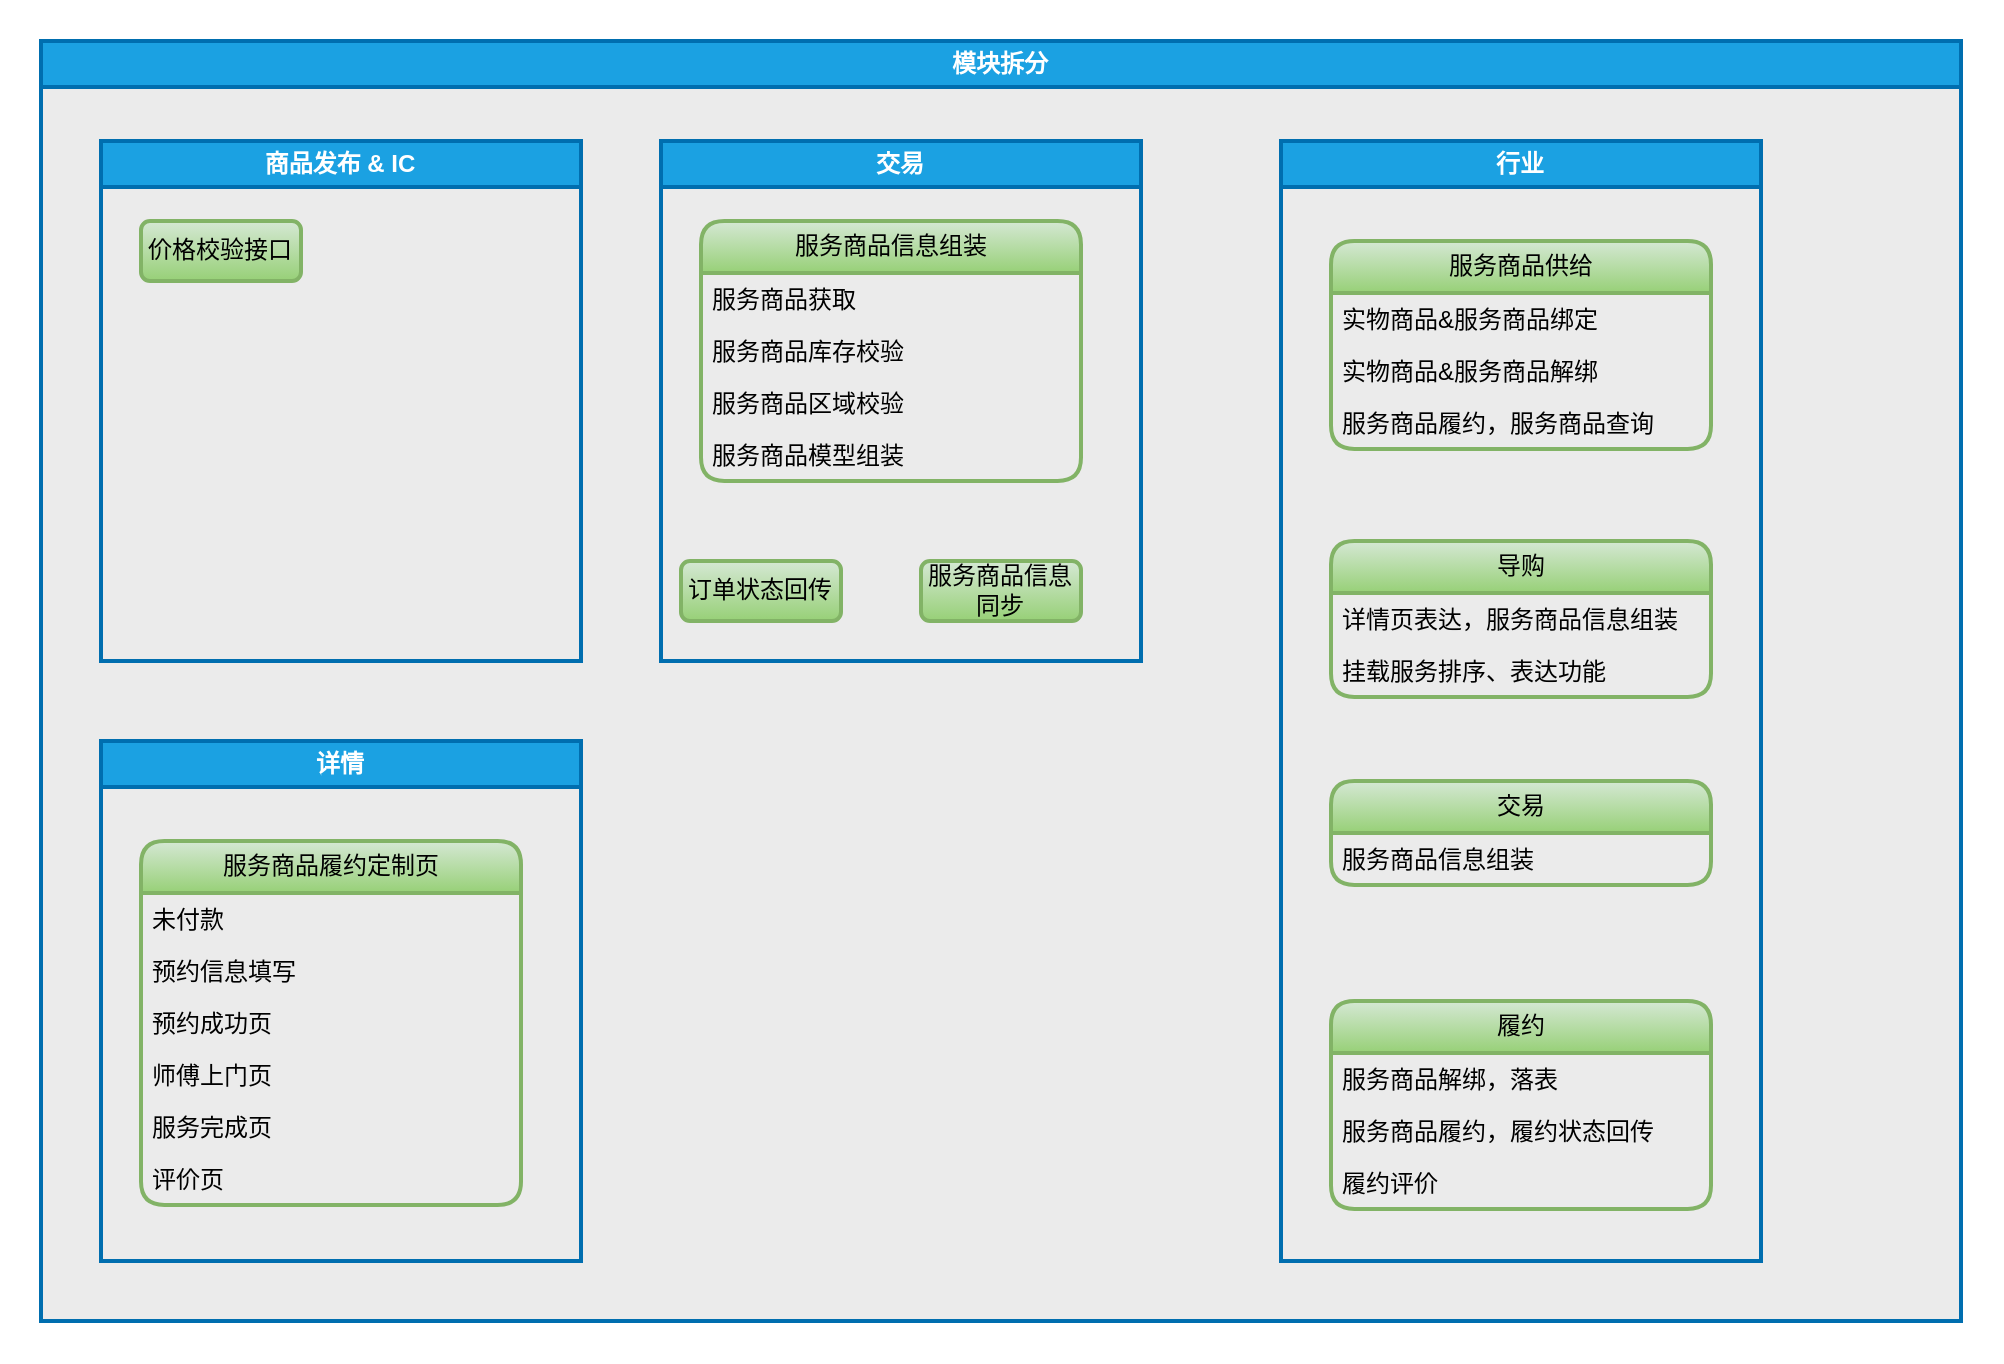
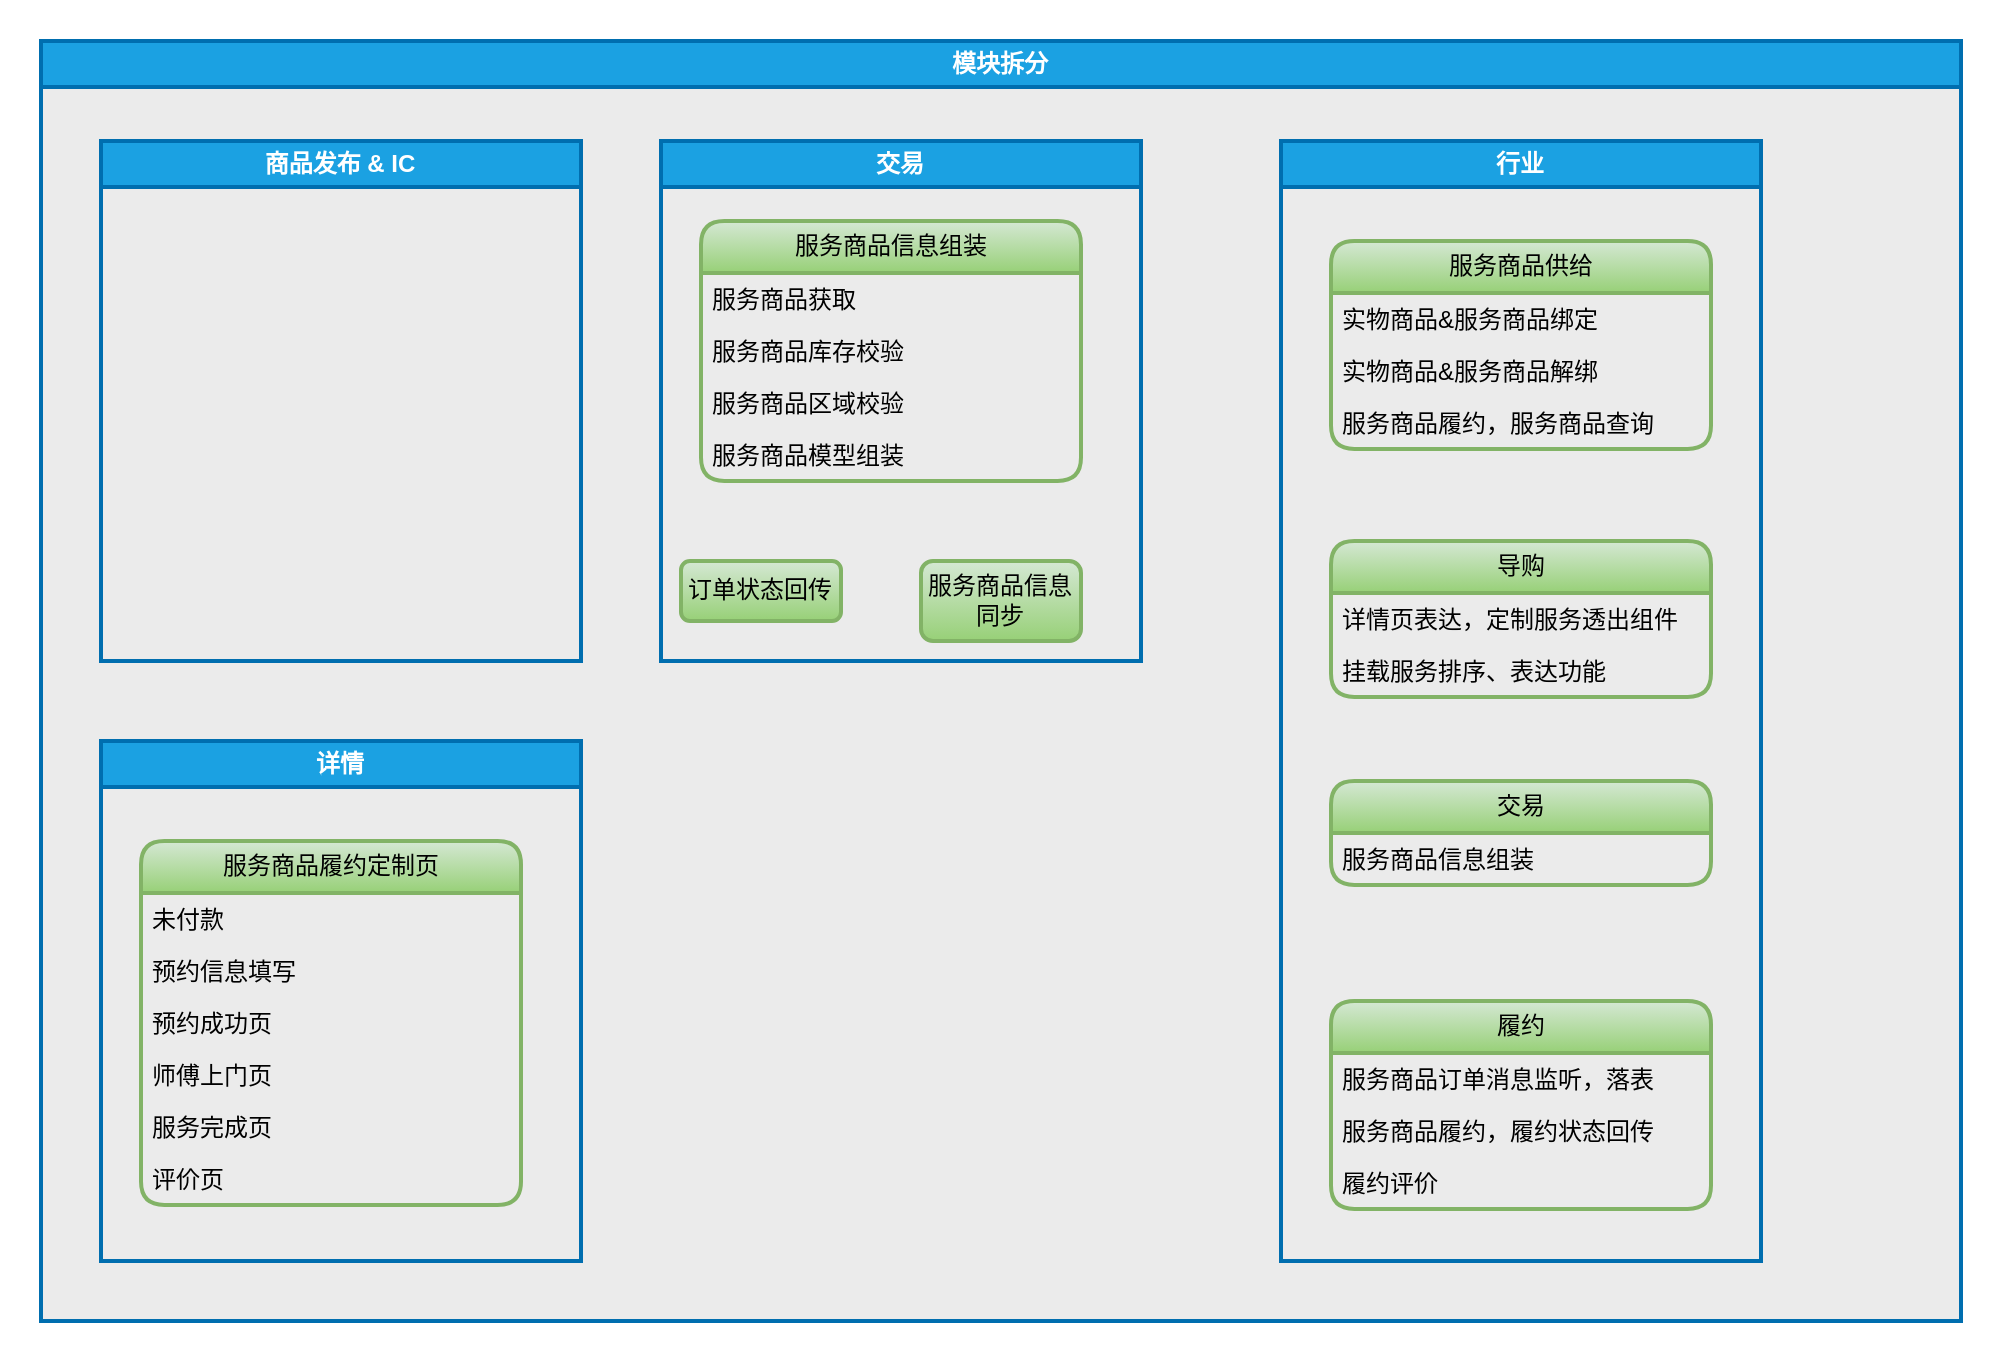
node "价格校验接口": removed
node "服务商品信息同步": size 160x60 -> 160x80
node "详情页表达，服务商品信息组装": label "详情页表达，服务商品信息组装" -> "详情页表达，定制服务透出组件"
node "服务商品解绑，落表": label "服务商品解绑，落表" -> "服务商品订单消息监听，落表"
